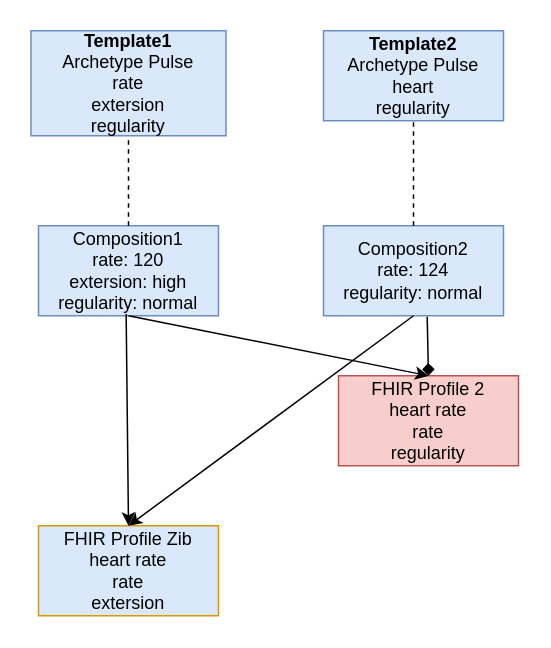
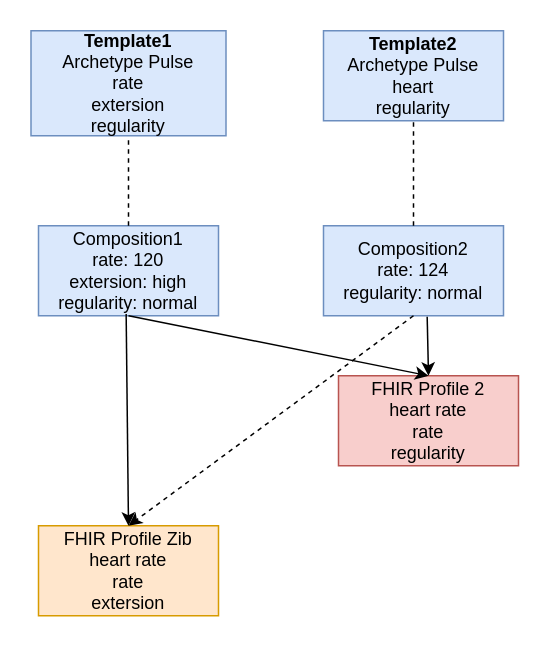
edge "Composition2 rate: 124 regularity: normal" -> "FHIR Profile 2 heart raterate regularity": arrowhead diamond -> classic
edge "Composition2 rate: 124 regularity: normal" -> "FHIR Profile Zib heart rate rate extersion": style solid -> dashed
node "FHIR Profile Zib heart rate rate extersion": fillcolor #dae8fc -> #ffe6cc
